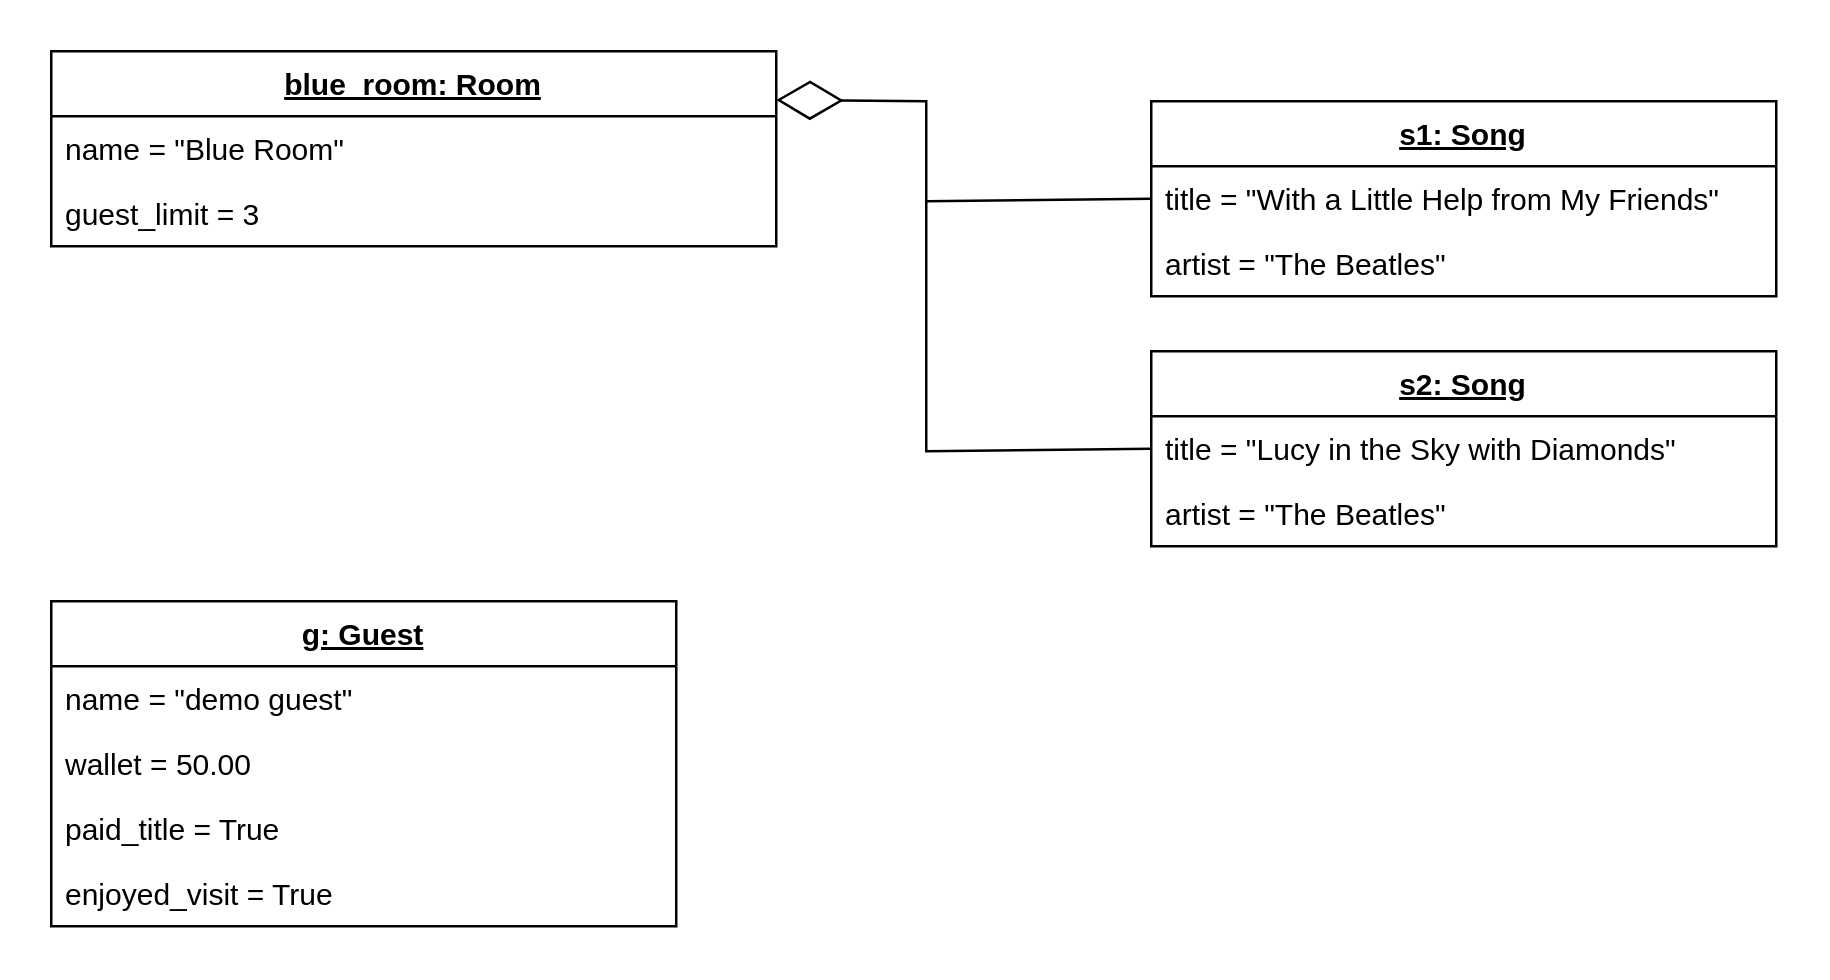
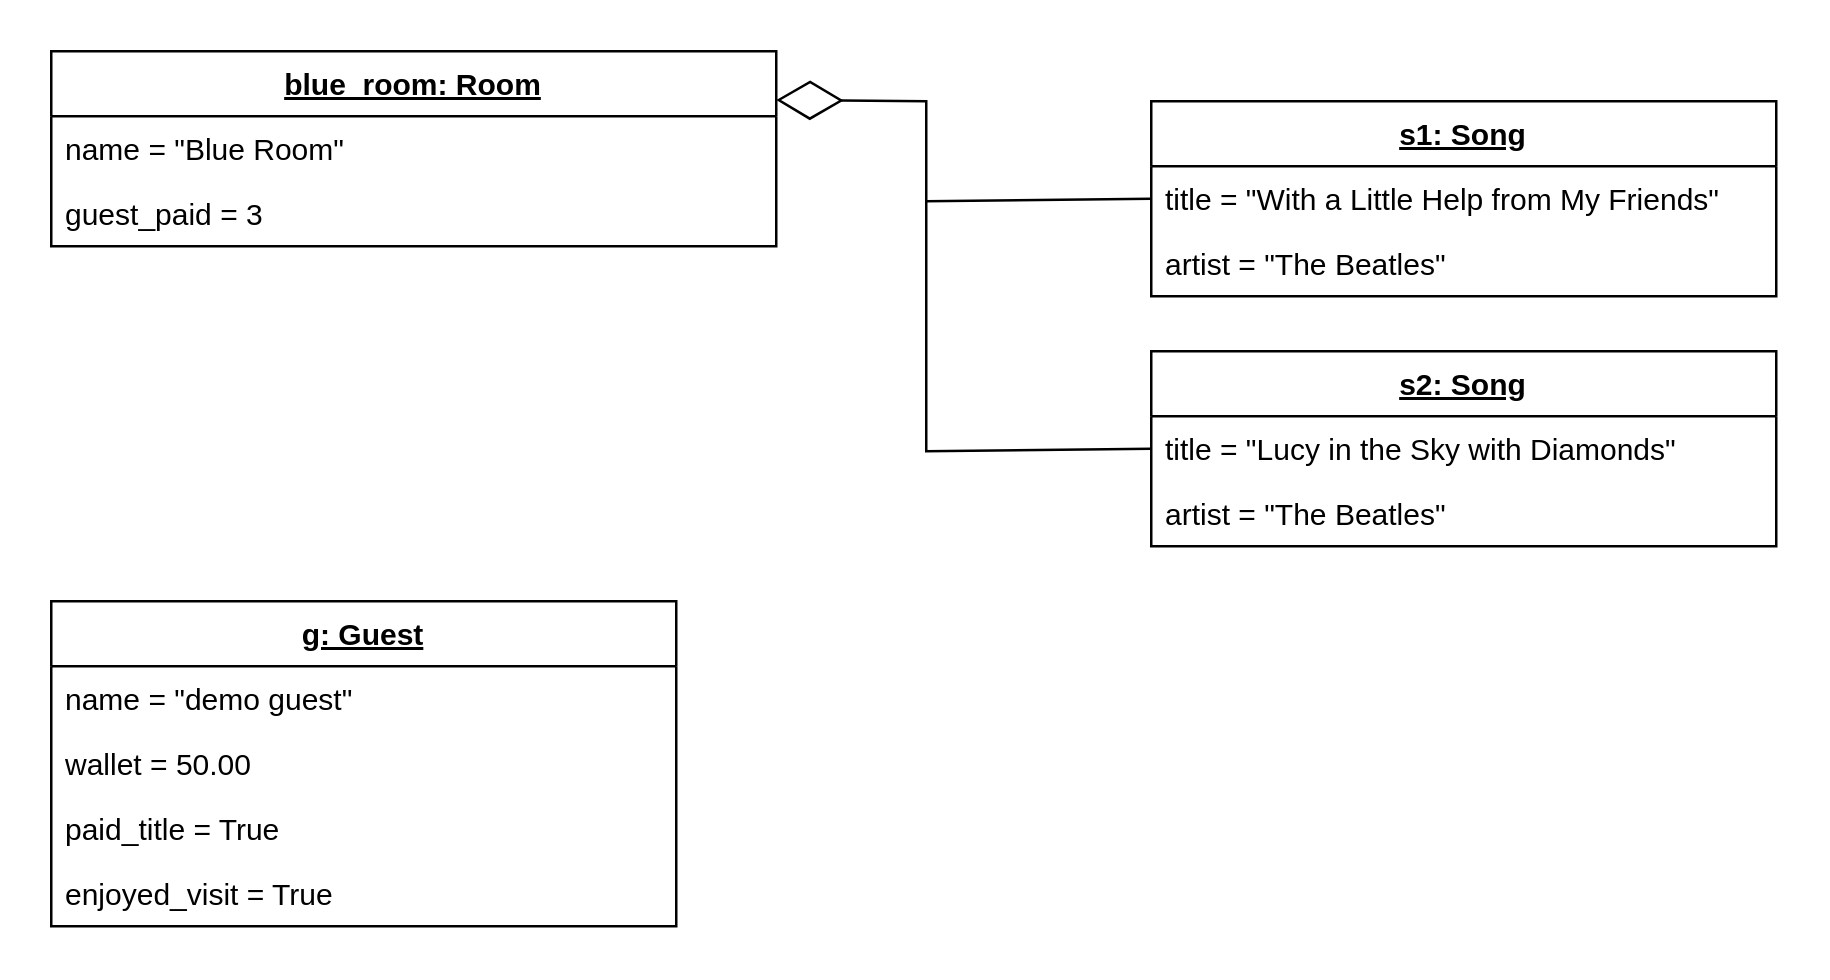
node "guest_limit = 3": label "guest_limit = 3" -> "guest_paid = 3"
